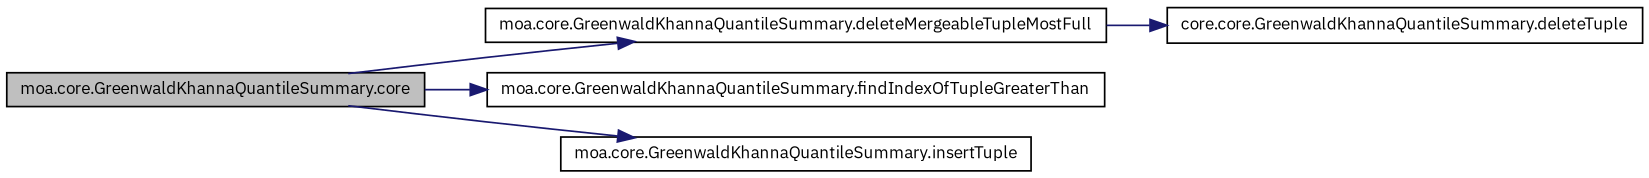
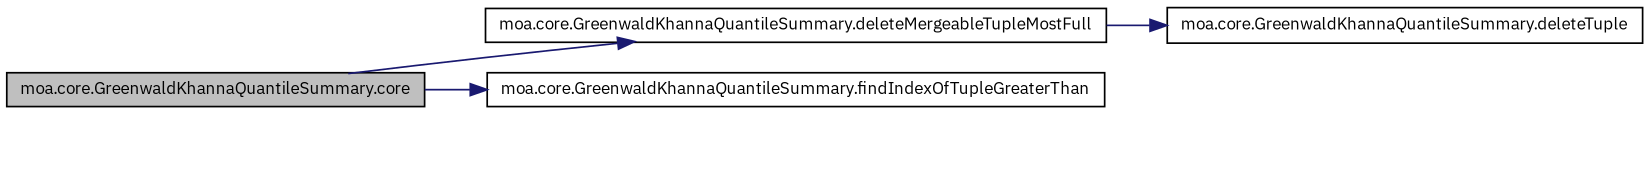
node "core.core.GreenwaldKhannaQuantileSummary.deleteTuple": label "core.core.GreenwaldKhannaQuantileSummary.deleteTuple" -> "moa.core.GreenwaldKhannaQuantileSummary.deleteTuple"
node "moa.core.GreenwaldKhannaQuantileSummary.insertTuple": removed
